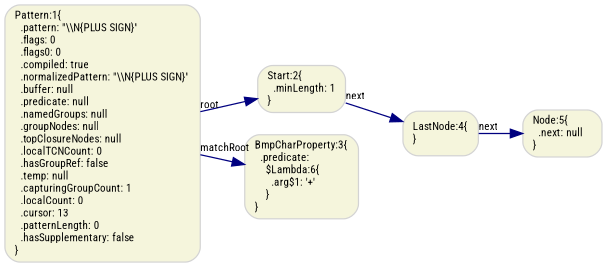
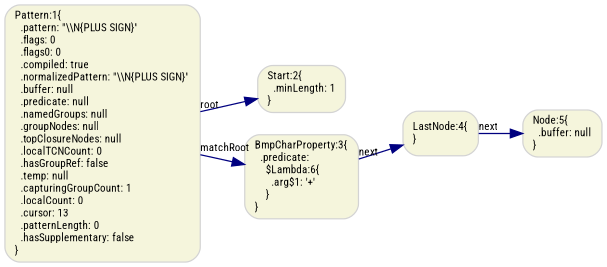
edge "Start:2{ .minLength: 1 }" -> "LastNode:4{ }": now "BmpCharProperty:3{ .predicate: $Lambda:6{ .arg$1: '+' } }" -> "LastNode:4{ }"
node "Node:5{ .next: null }": label "Node:5{ .next: null }" -> "Node:5{ .buffer: null }"
